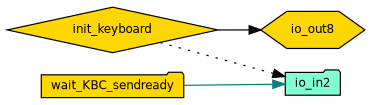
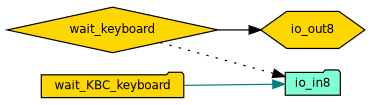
node "init_keyboard": label "init_keyboard" -> "wait_keyboard"
node "io_in2": label "io_in2" -> "io_in8"
node "wait_KBC_sendready": label "wait_KBC_sendready" -> "wait_KBC_keyboard"
